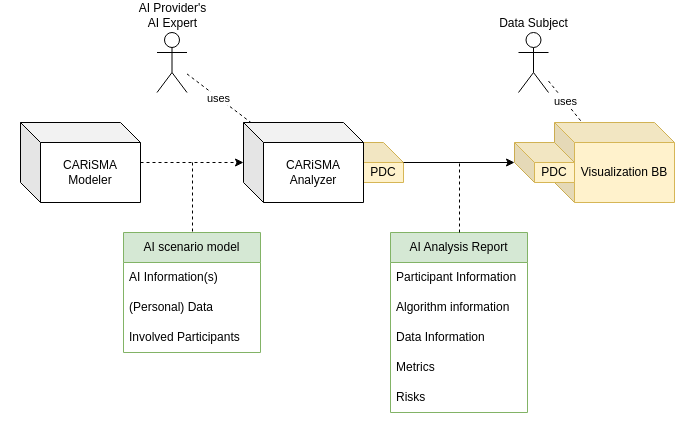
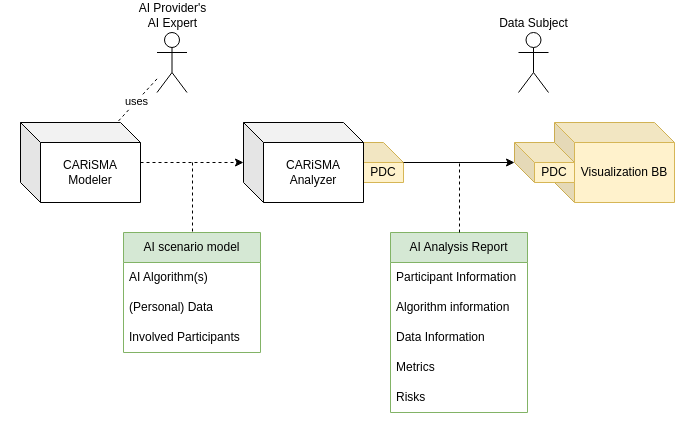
edge "AI Provider's AI Expert" -- "CARiSMA Analyzer": removed, label "uses"
edge "AI Provider's AI Expert" -- "CARiSMA Modeler": added, label "uses"
edge "Data Subject" -- "Visualization BB": removed, label "uses"
node "AI Information(s)": label "AI Information(s)" -> "AI Algorithm(s)"
